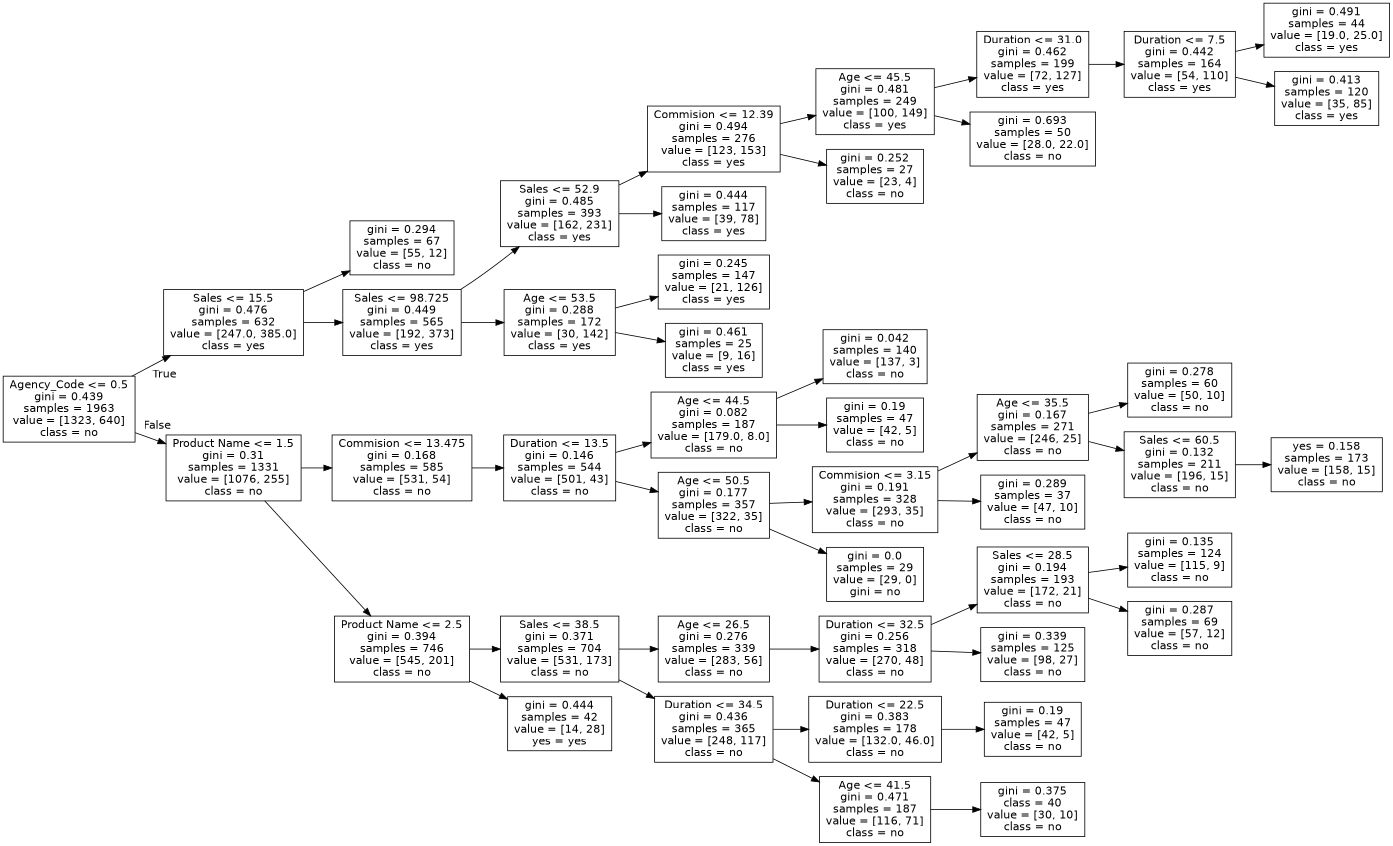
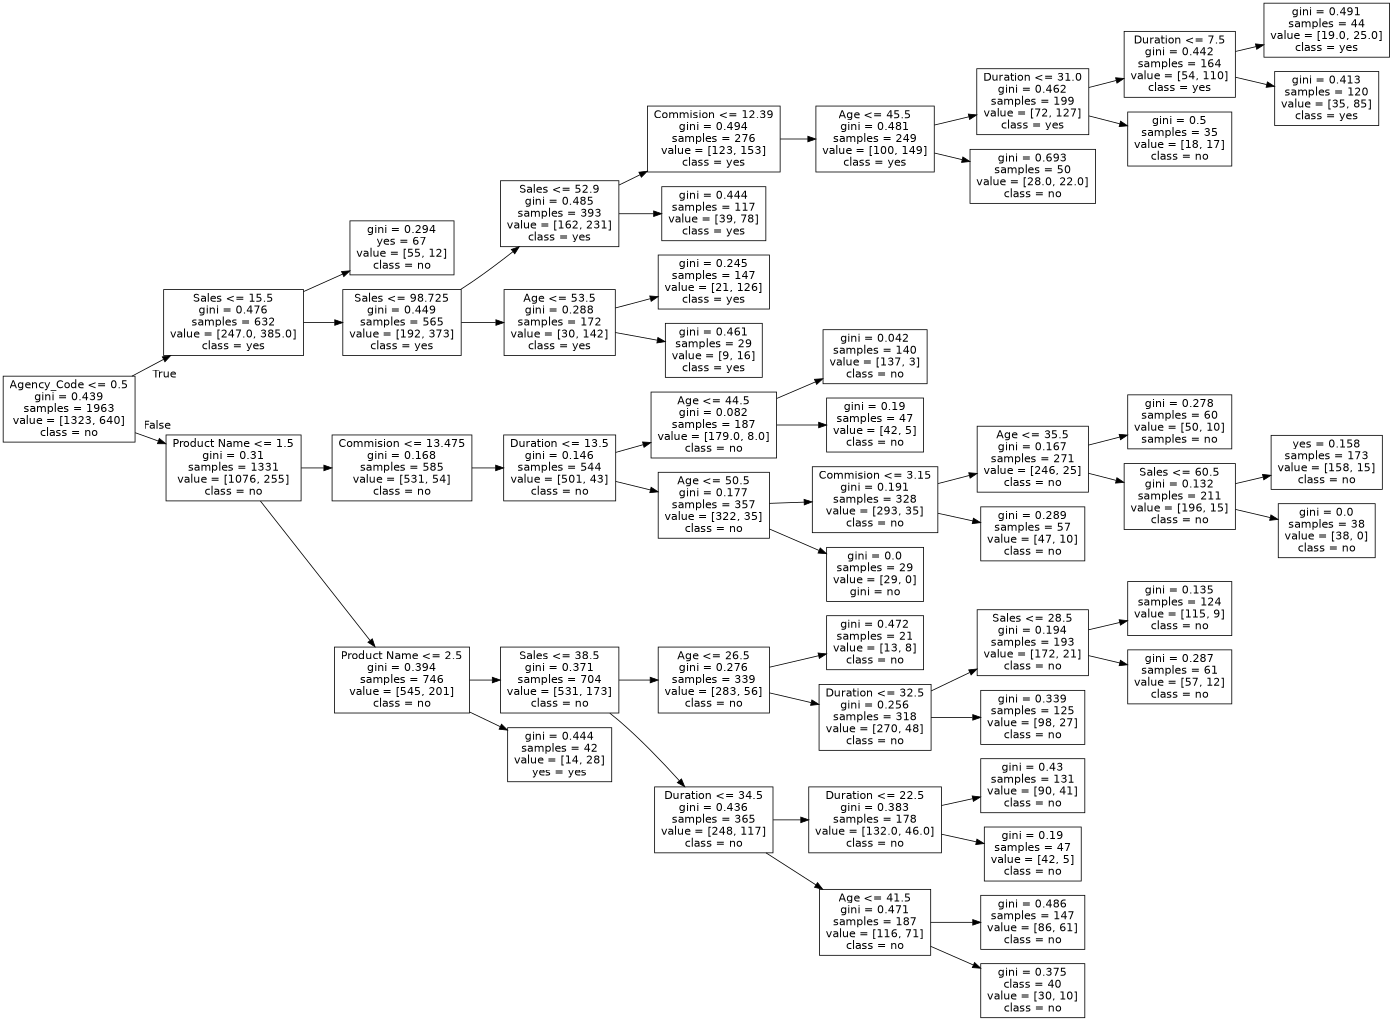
node "gini = 0.5 samples = 35 value = [18, 17] class = no": added
node "gini = 0.252 samples = 27 value = [23, 4] class = no": removed
node "gini = 0.294 samples = 67 value = [55, 12] class = no": label "gini = 0.294 samples = 67 value = [55, 12] class = no" -> "gini = 0.294 yes = 67 value = [55, 12] class = no"
node "gini = 0.461 samples = 25 value = [9, 16] class = yes": label "gini = 0.461 samples = 25 value = [9, 16] class = yes" -> "gini = 0.461 samples = 29 value = [9, 16] class = yes"
node "gini = 0.278 samples = 60 value = [50, 10] class = no": label "gini = 0.278 samples = 60 value = [50, 10] class = no" -> "gini = 0.278 samples = 60 value = [50, 10] samples = no"
node "gini = 0.289 samples = 37 value = [47, 10] class = no": label "gini = 0.289 samples = 37 value = [47, 10] class = no" -> "gini = 0.289 samples = 57 value = [47, 10] class = no"
node "gini = 0.0 samples = 38 value = [38, 0] class = no": added
node "gini = 0.287 samples = 69 value = [57, 12] class = no": label "gini = 0.287 samples = 69 value = [57, 12] class = no" -> "gini = 0.287 samples = 61 value = [57, 12] class = no"
node "gini = 0.472 samples = 21 value = [13, 8] class = no": added
node "gini = 0.43 samples = 131 value = [90, 41] class = no": added
node "gini = 0.486 samples = 147 value = [86, 61] class = no": added
